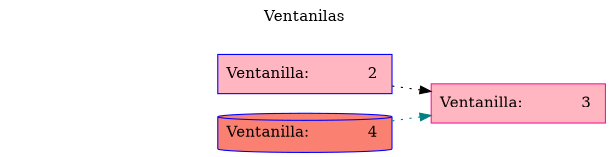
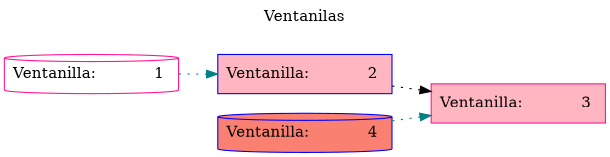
node "Ventanilla:            1": added
